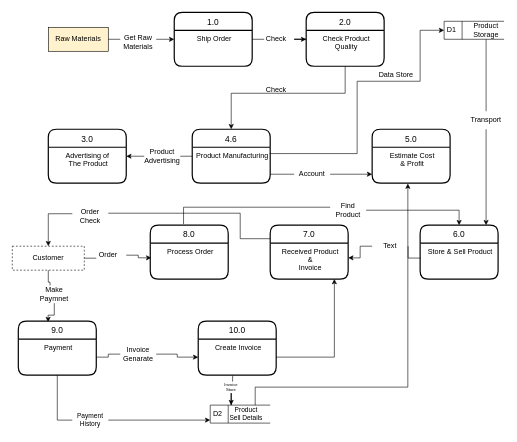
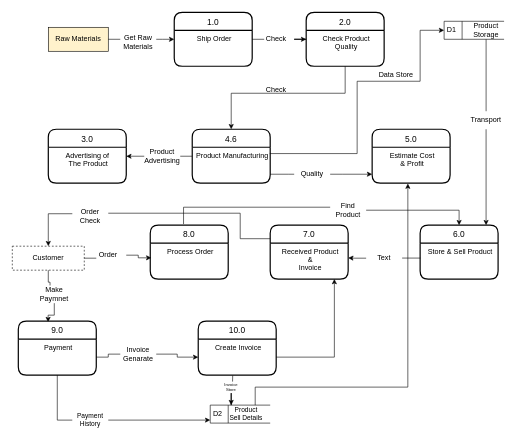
node "Account": label "Account" -> "Quality"
node "Text": moved (390, 246) -> (384, 258)
